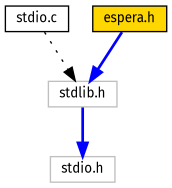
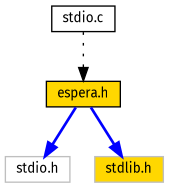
edge "stdio.c" -> "stdlib.h": now "stdio.c" -> "espera.h"
node "stdlib.h": fillcolor white -> gold
edge "stdlib.h" -> "stdio.h": now "espera.h" -> "stdio.h"
